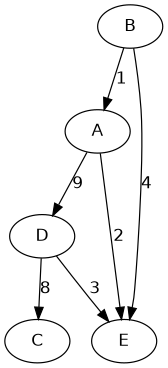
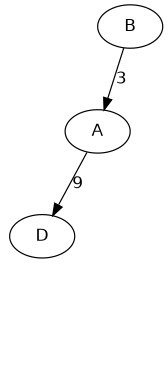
edge "B" -> "A": label "1" -> "3"
node "C": removed
node "E": removed
